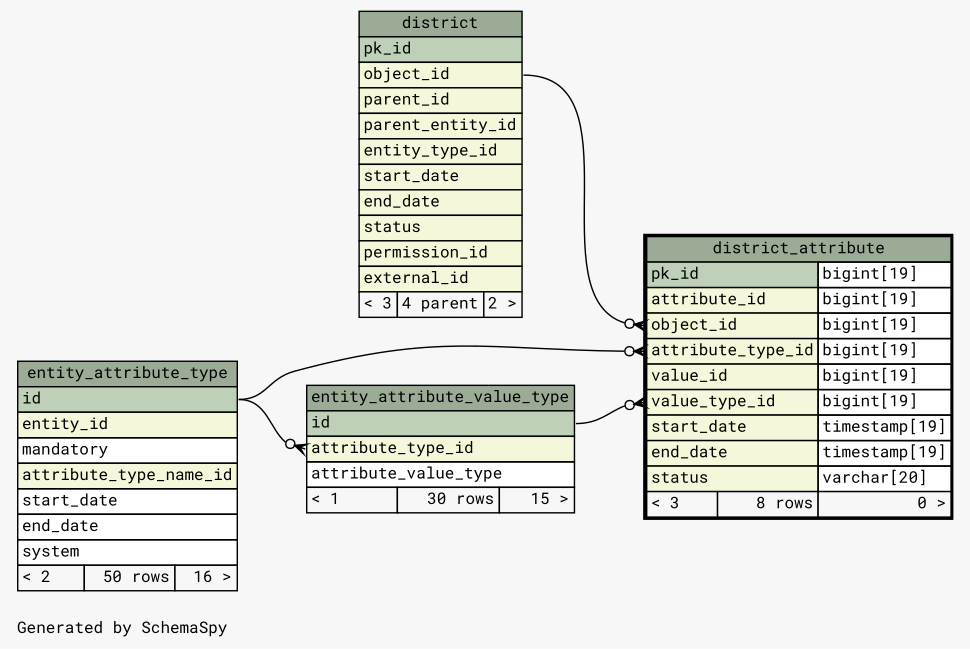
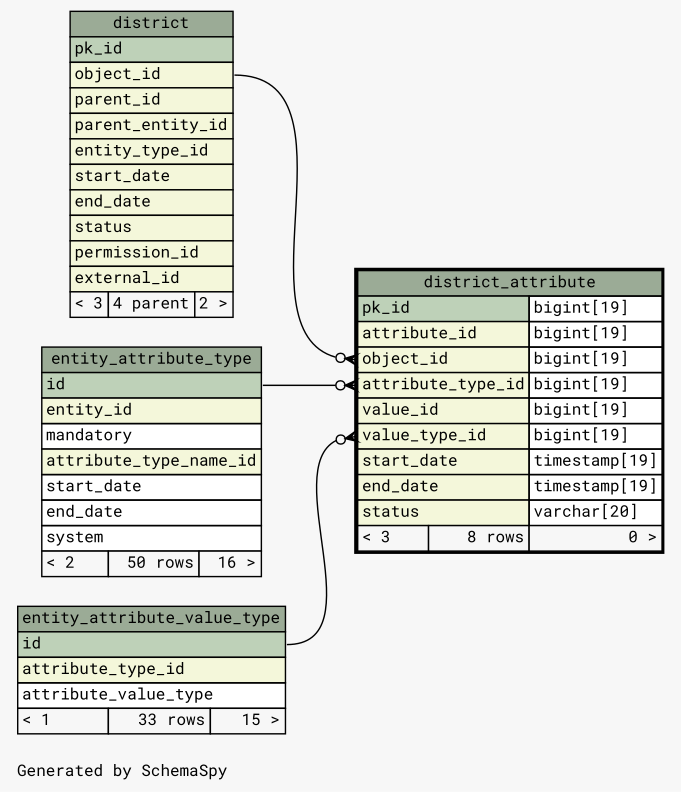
edge "entity_attribute_type" -> "entity_attribute_value_type": removed
node "entity_attribute_value_type": text "30 rows" -> "33 rows"
